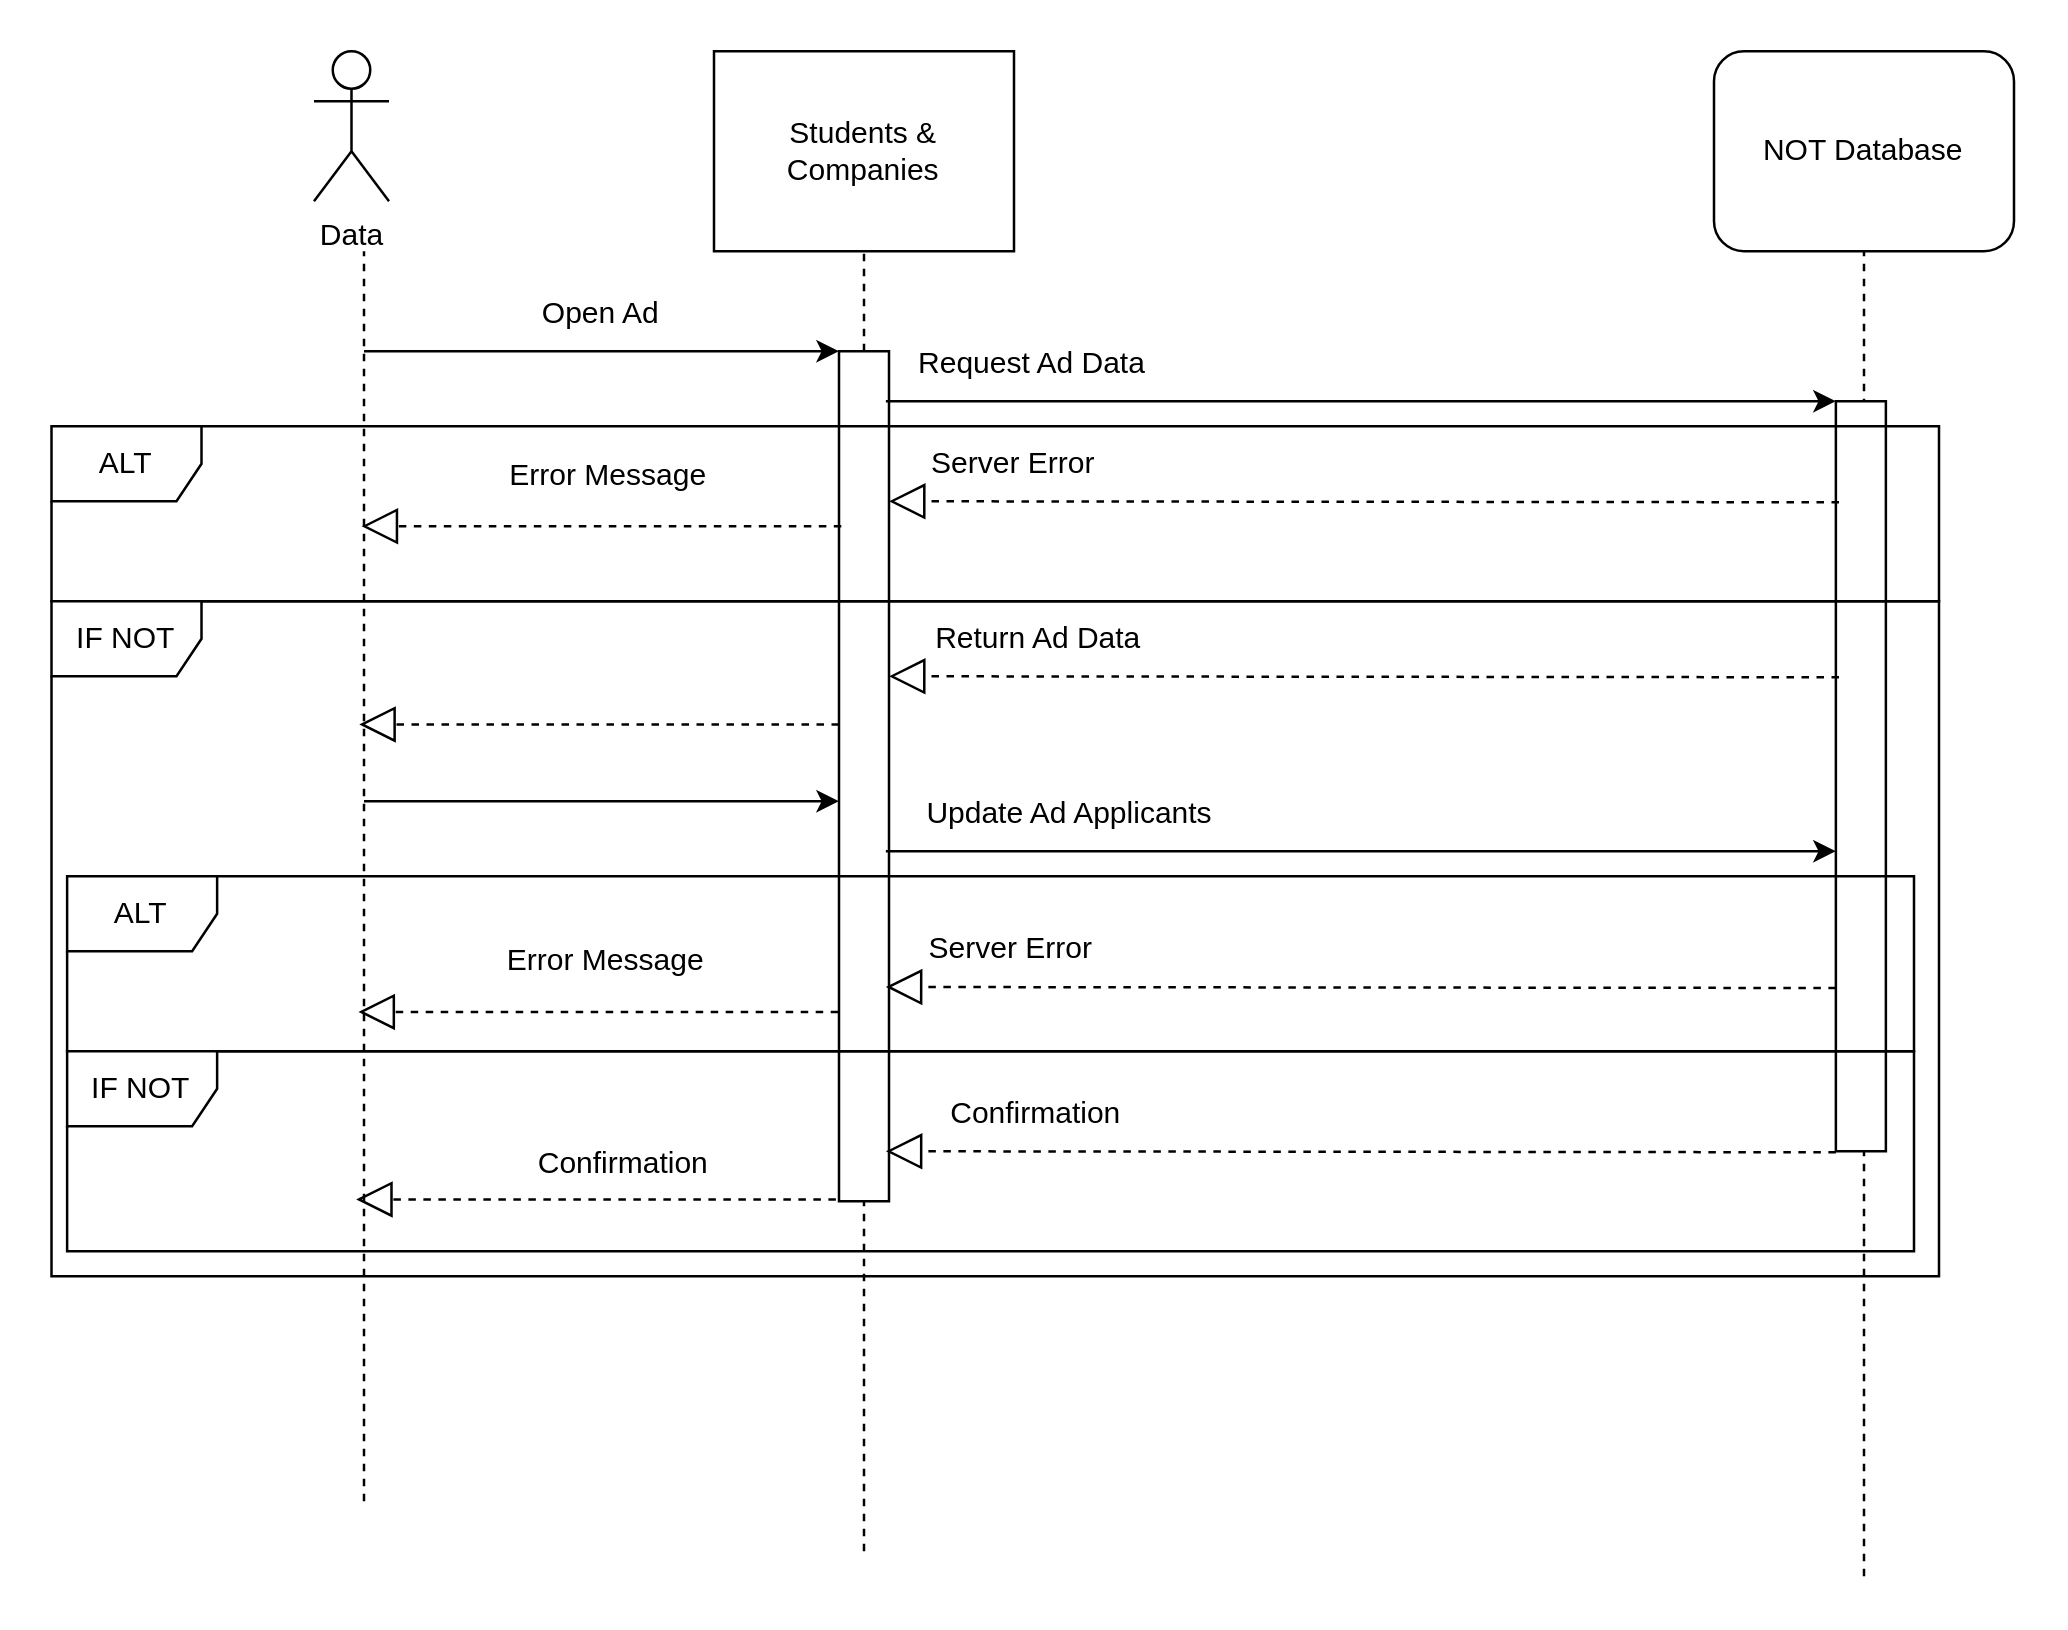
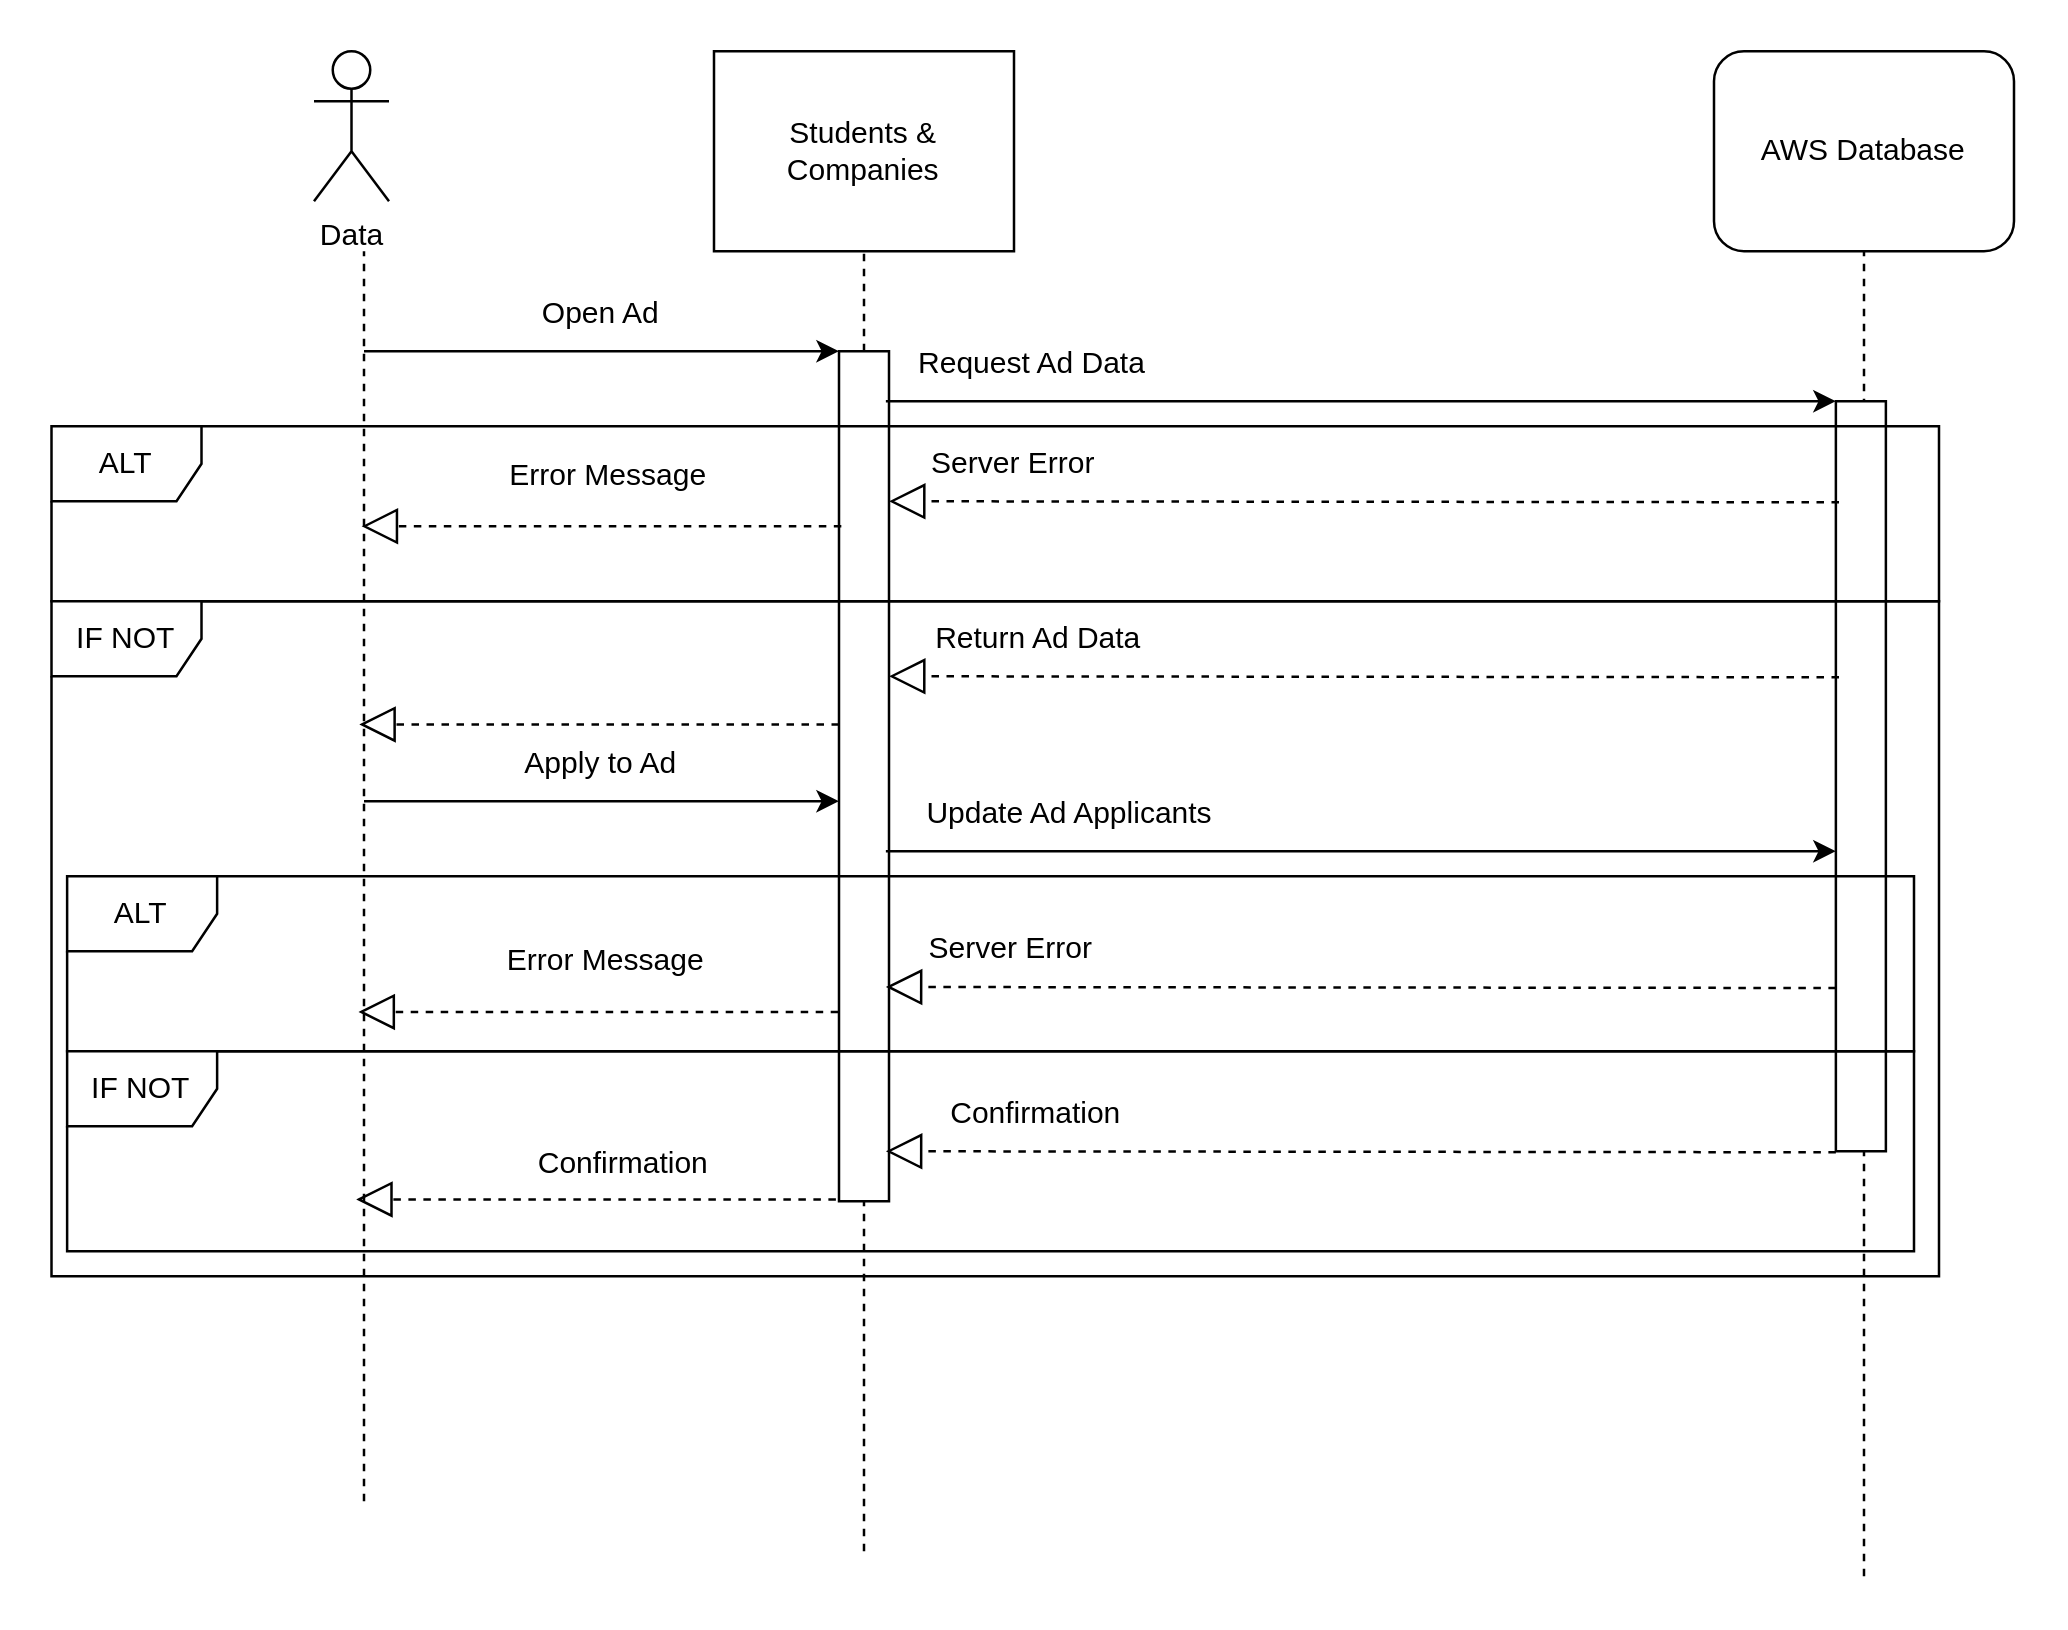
node "NOT Database": label "NOT Database" -> "AWS Database"
node "Apply to Ad": added
